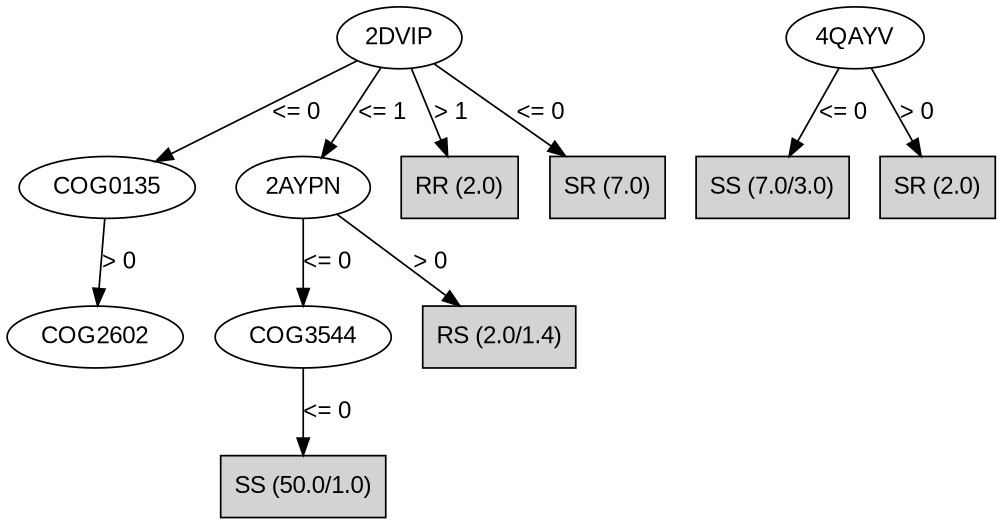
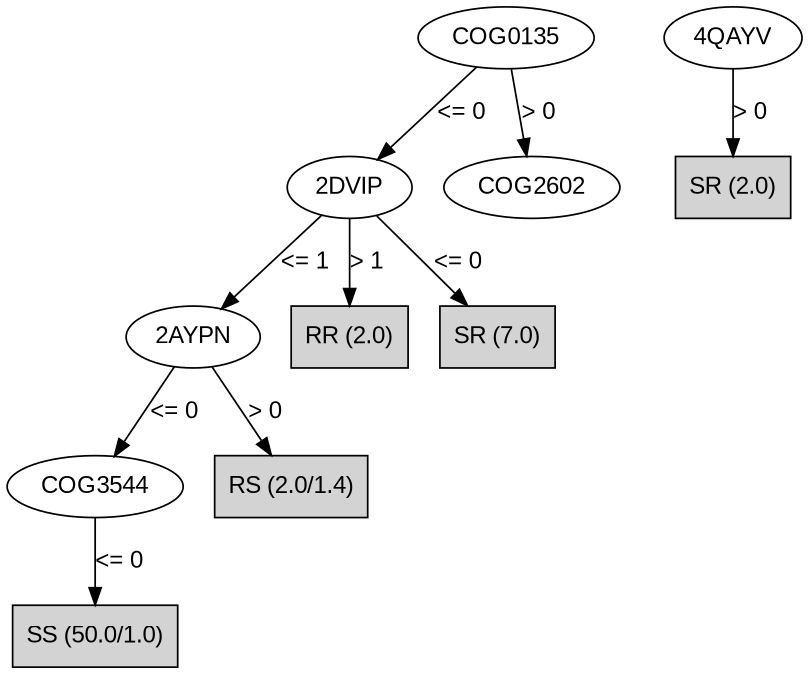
edge "2DVIP" -> "COG0135": reversed
node "SS (7.0/3.0)": removed
